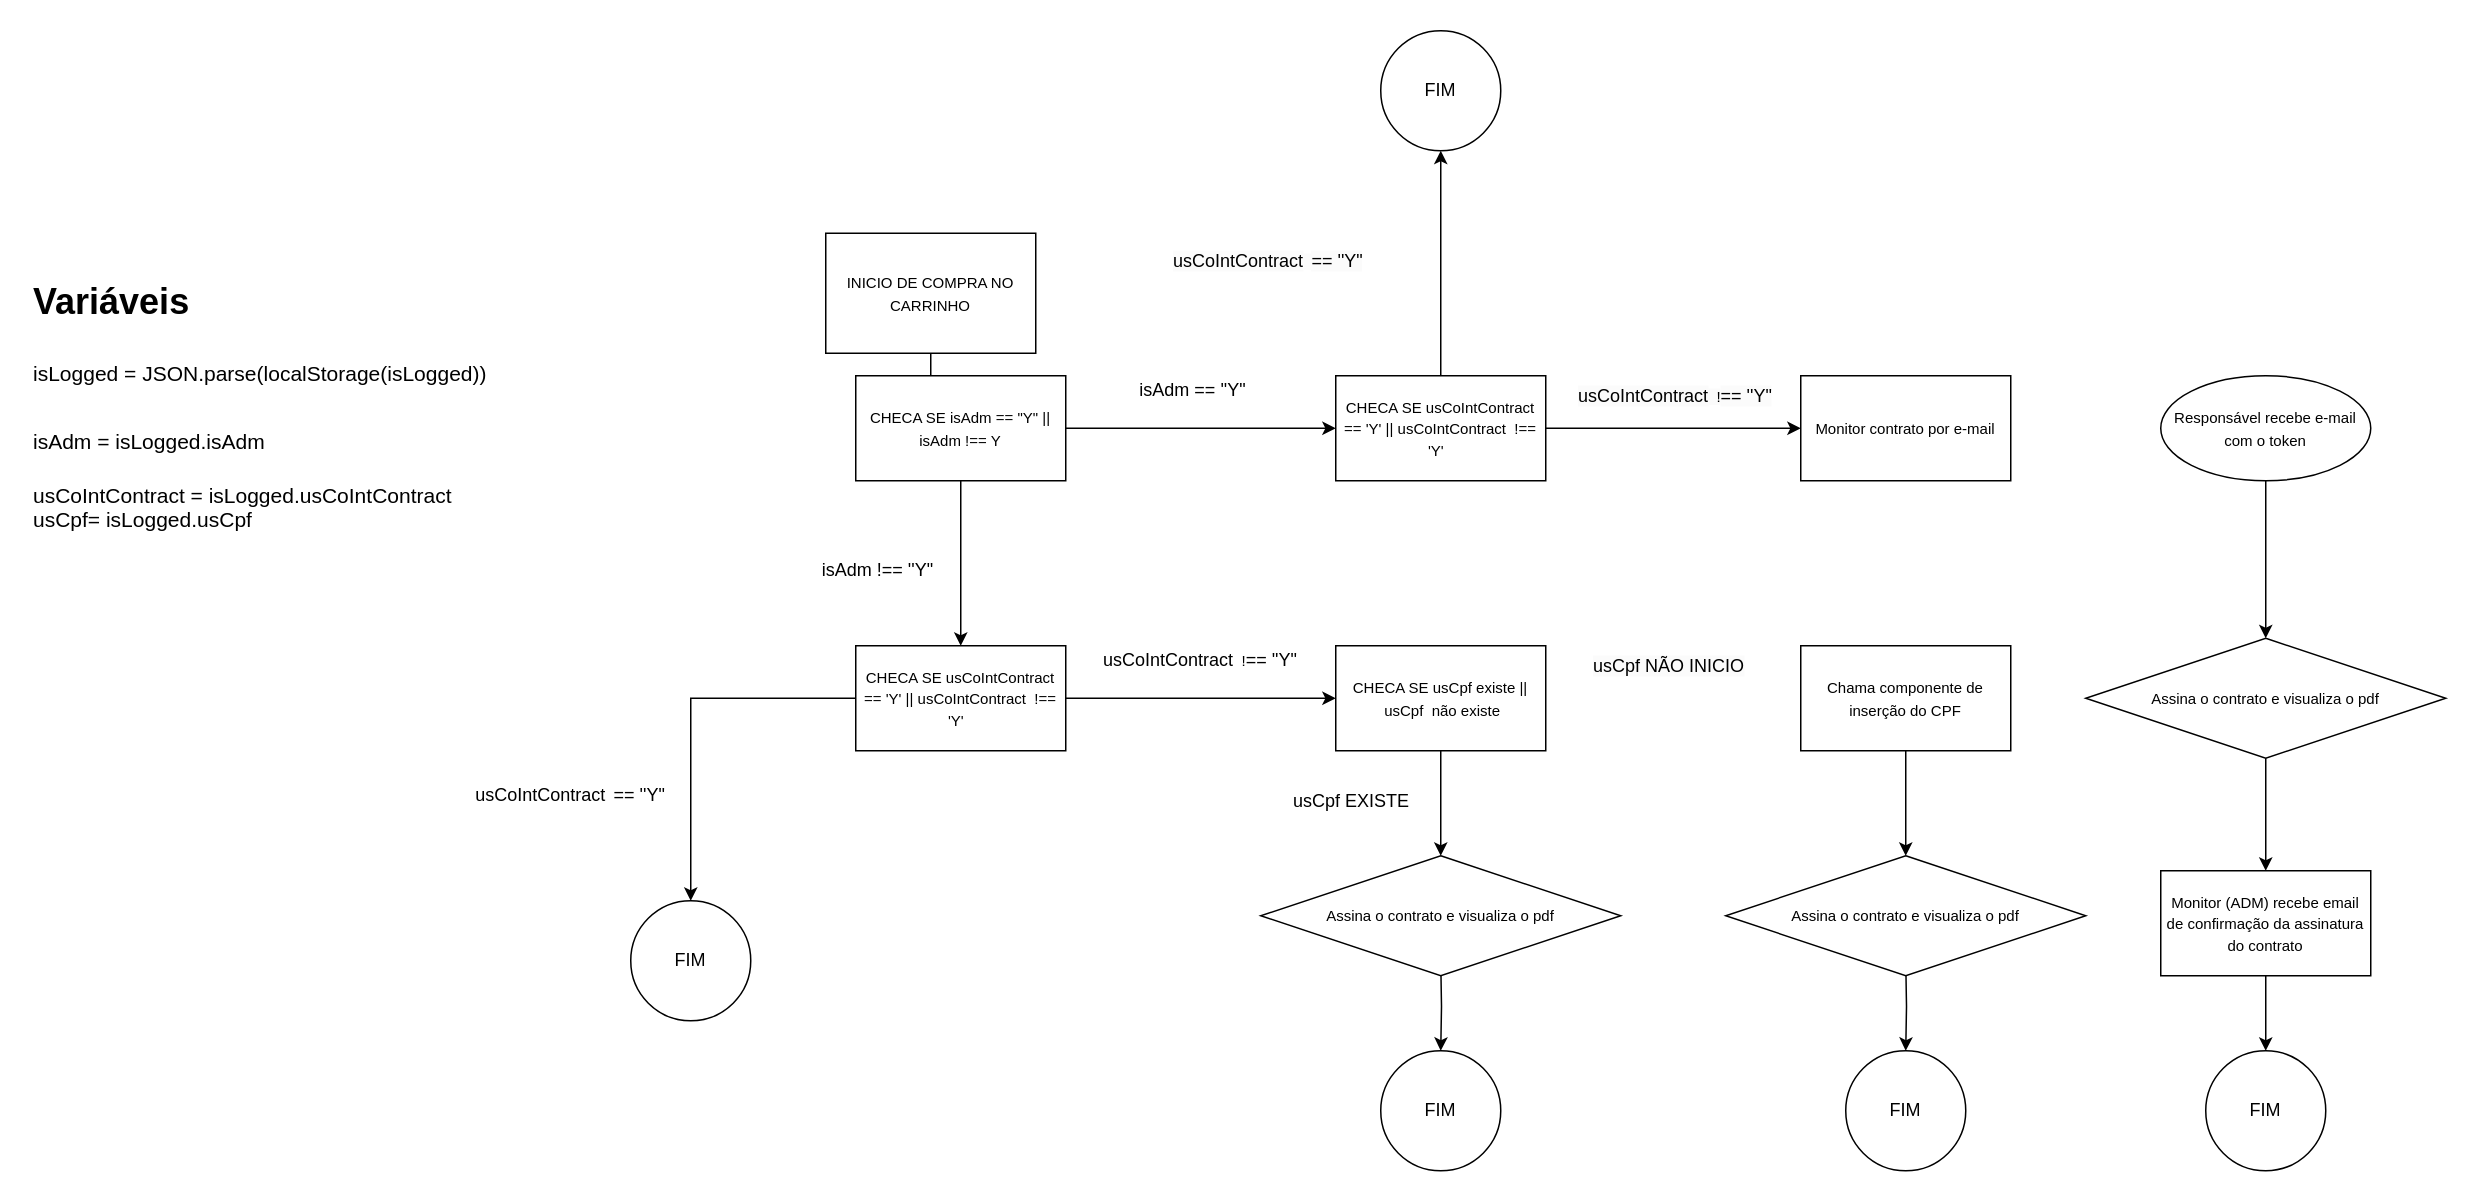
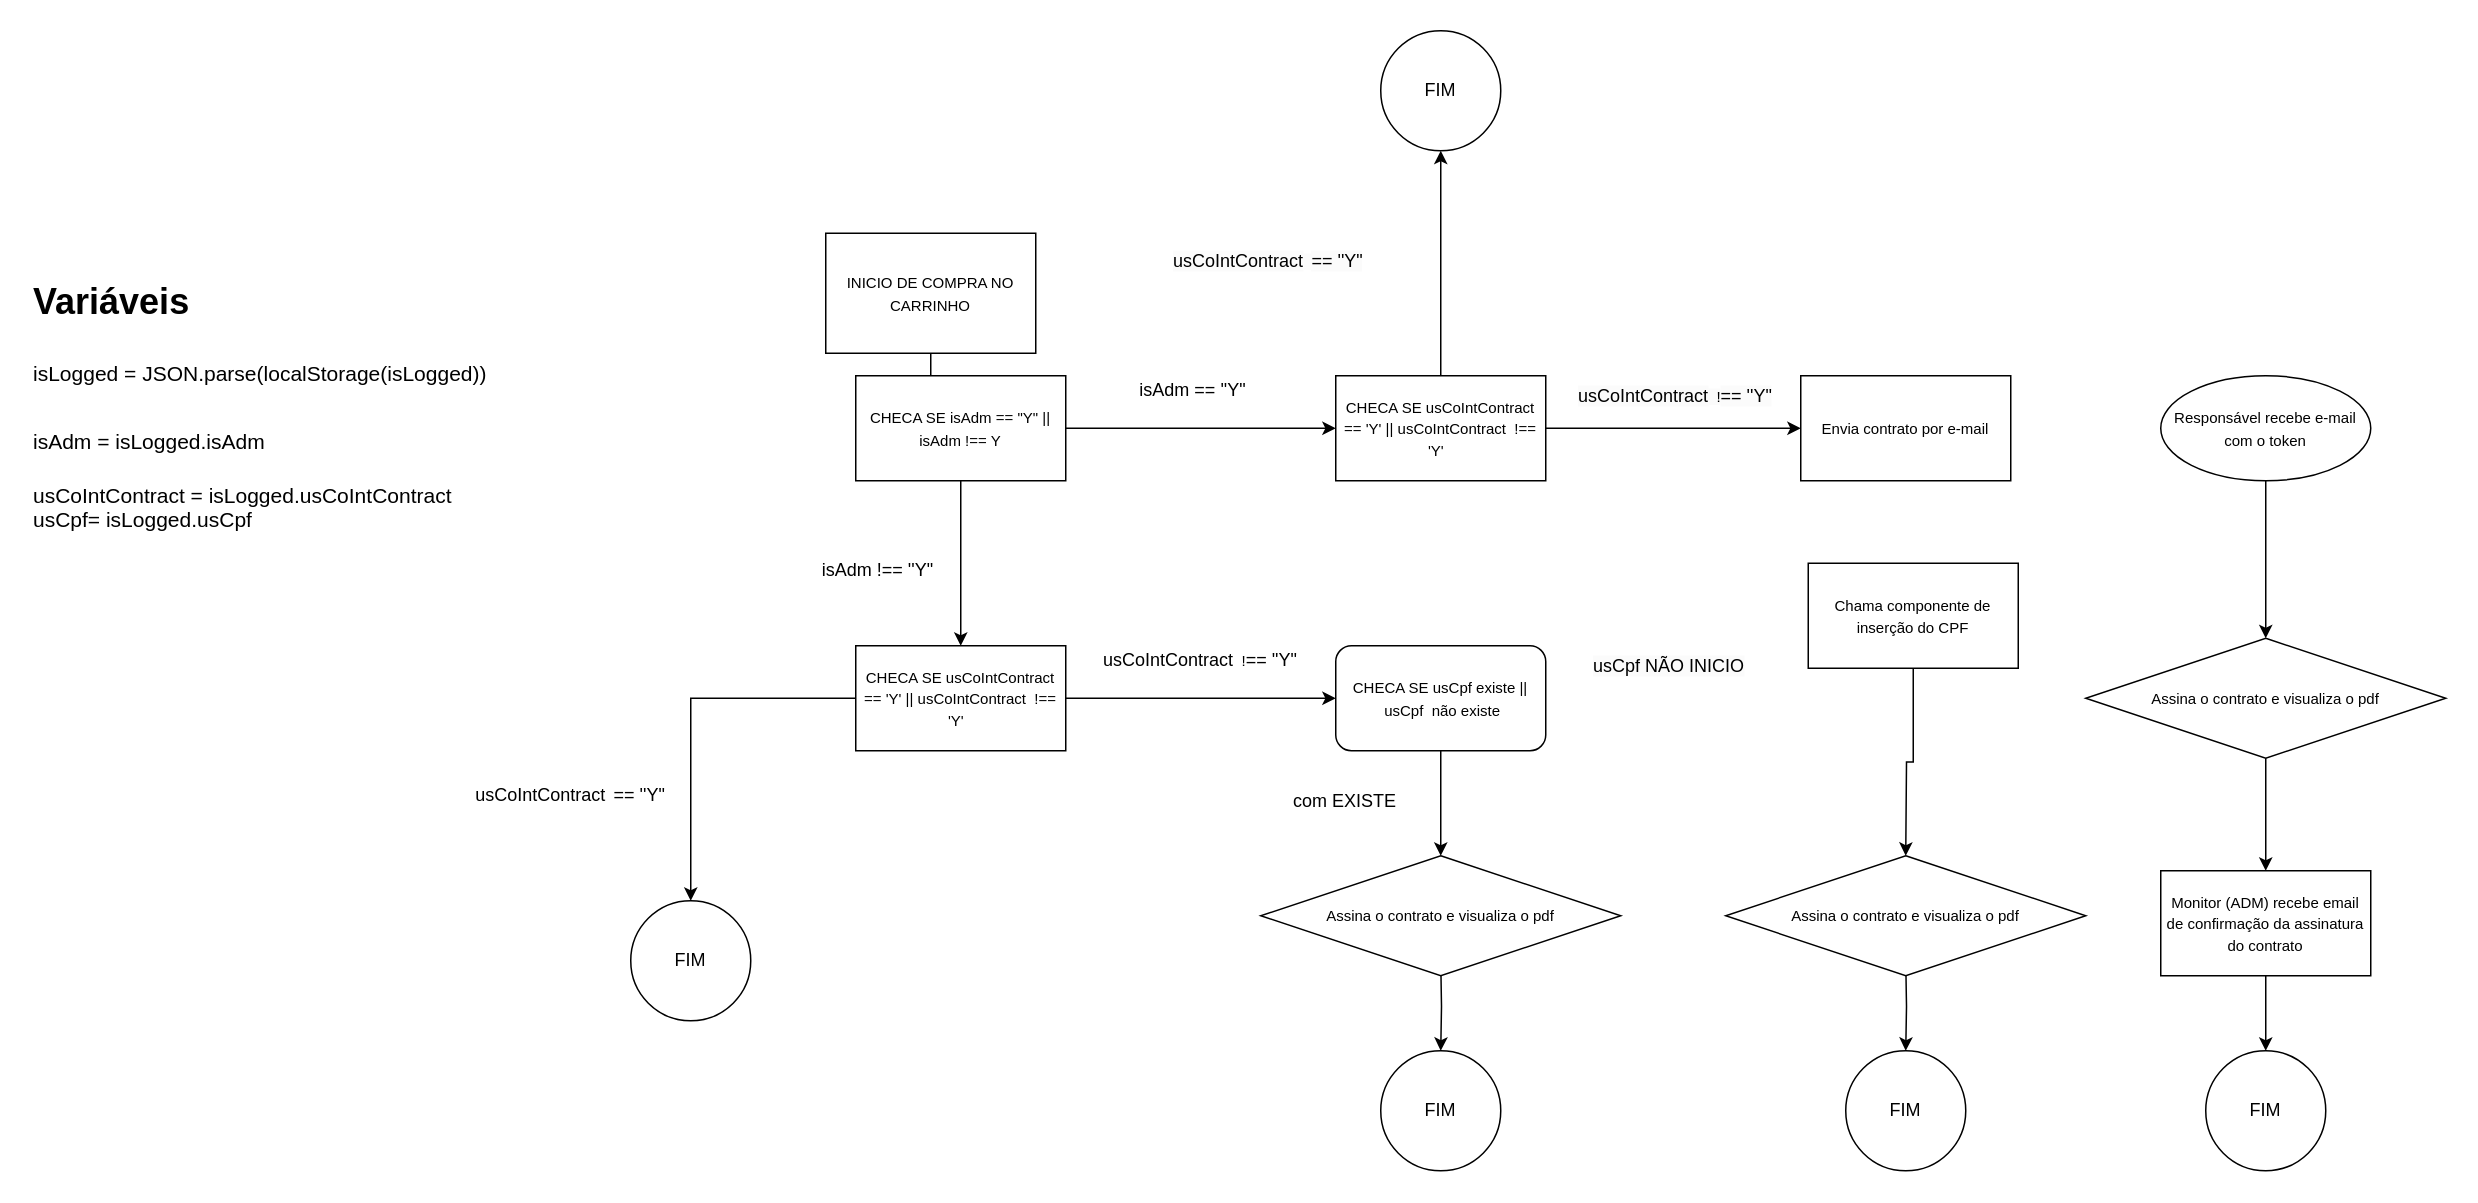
node "Monitor contrato por e-mail": label "Monitor contrato por e-mail" -> "Envia contrato por e-mail"
node "CHECA SE usCpf existe || usCpf não existe": shape rectangle -> rounded rectangle
node "Chama componente de inserção do CPF": moved (1906, 698) -> (1913, 616)
node "usCpf EXISTE": label "usCpf EXISTE" -> "com EXISTE"
